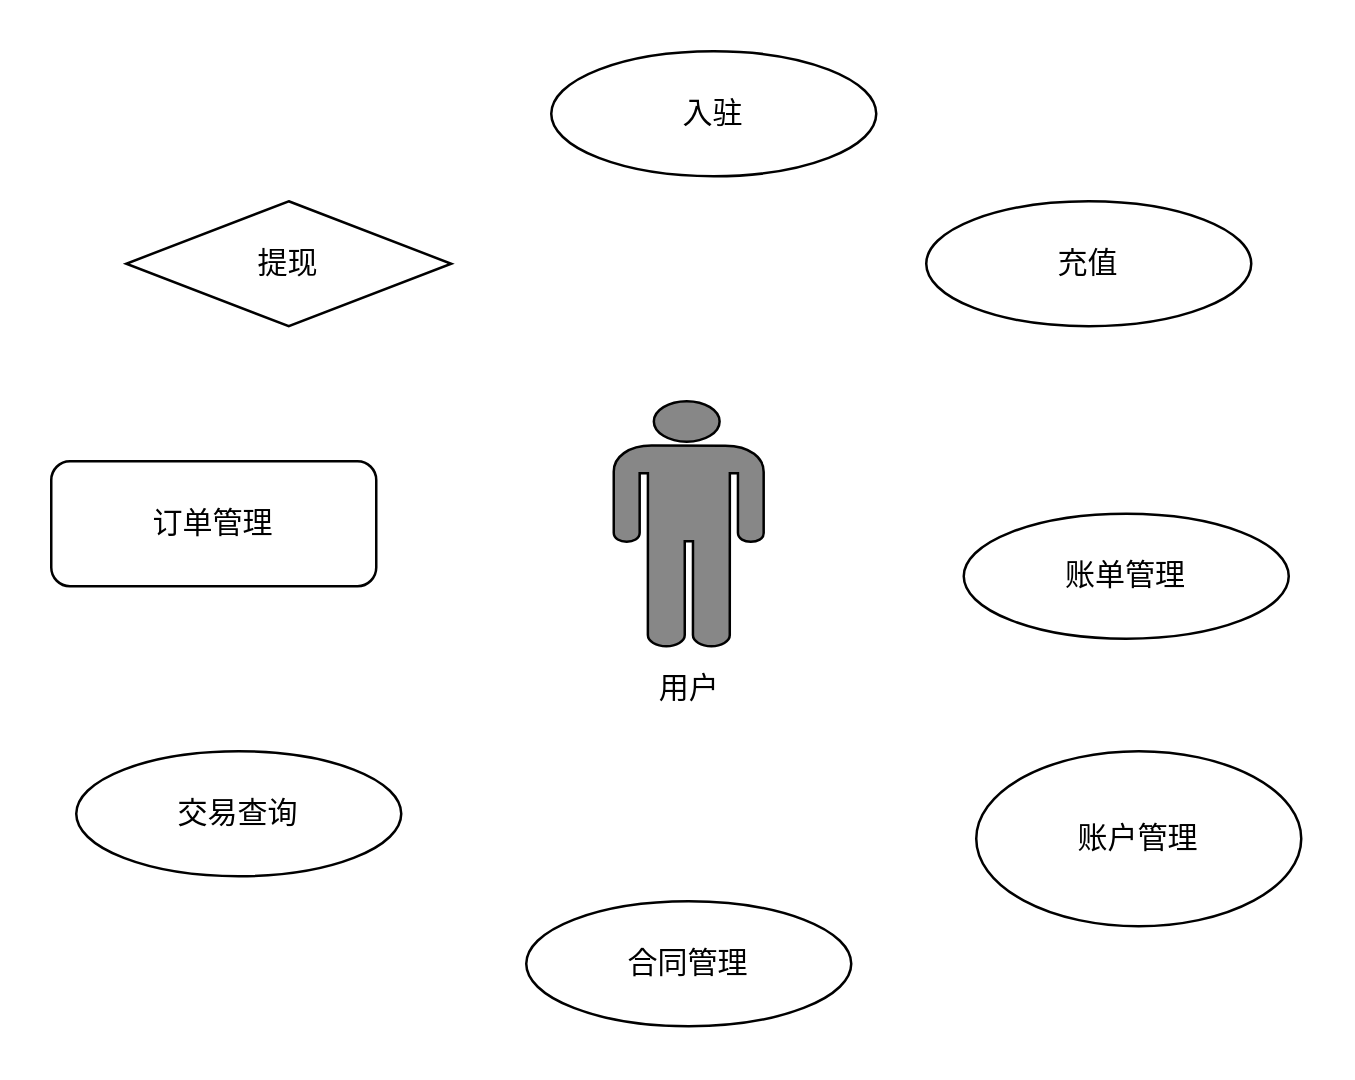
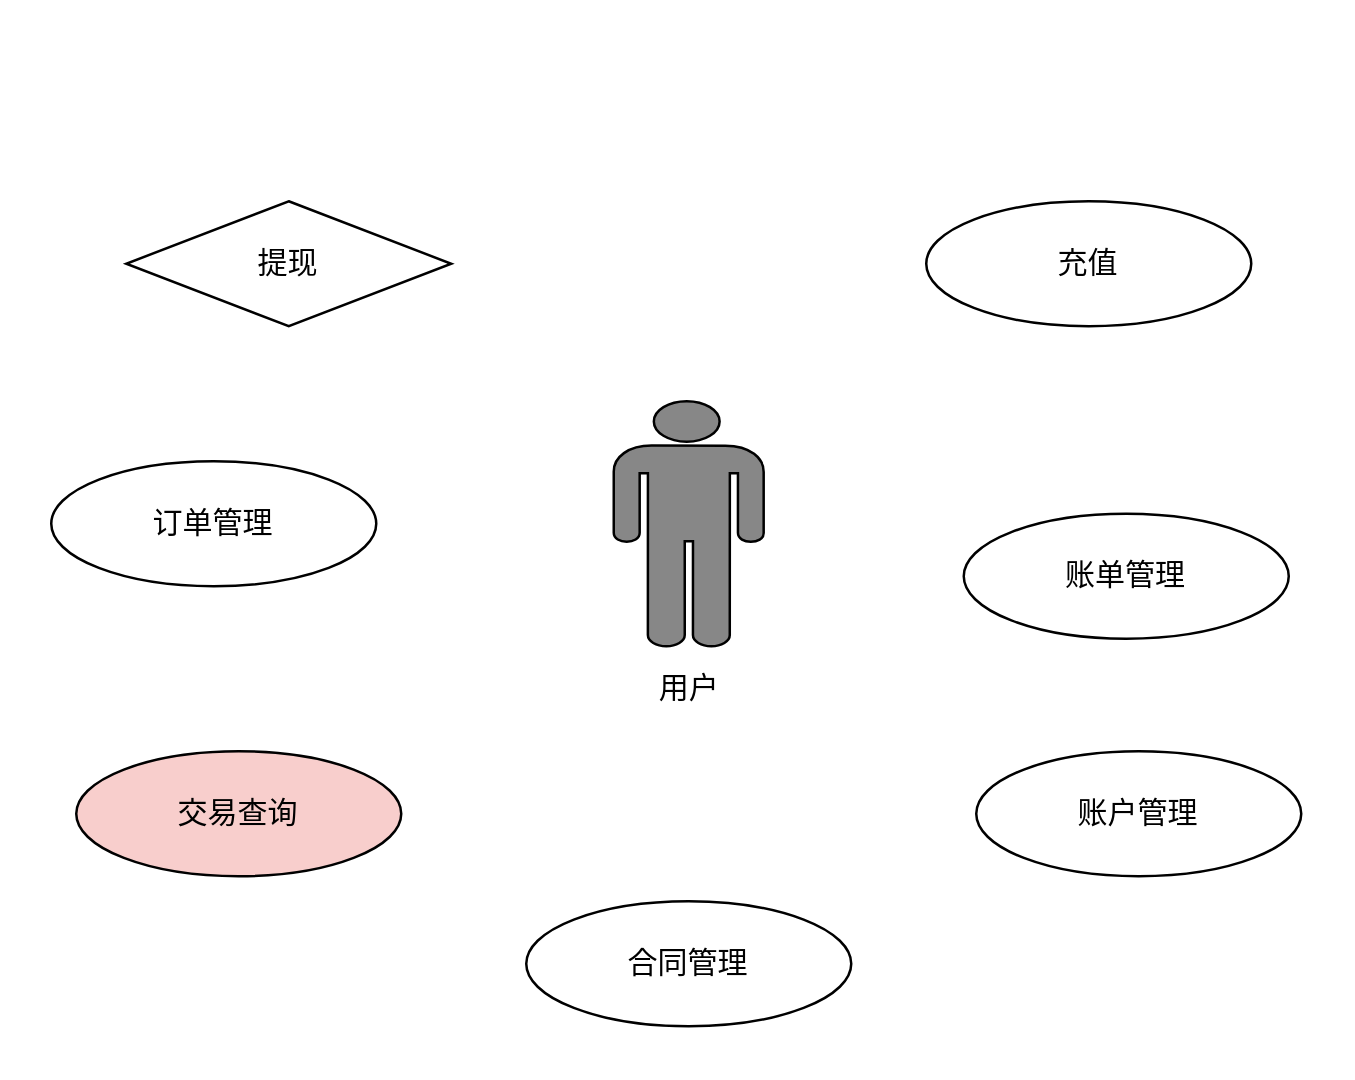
node "入驻": removed
node "订单管理": shape rounded rectangle -> ellipse
node "交易查询": fillcolor #ffffff -> #f8cecc
node "账户管理": size 325x175 -> 325x125
